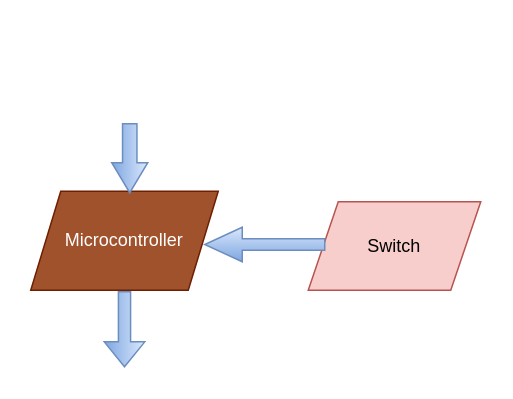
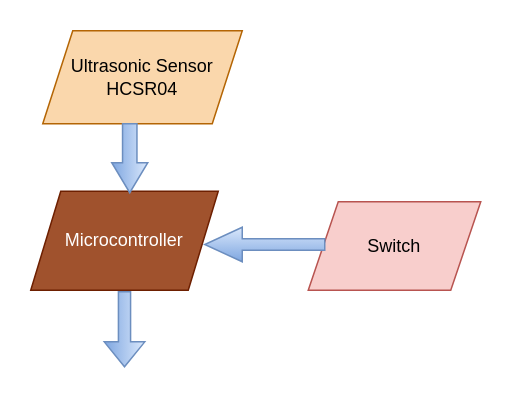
node "Ultrasonic Sensor HCSR04": added
